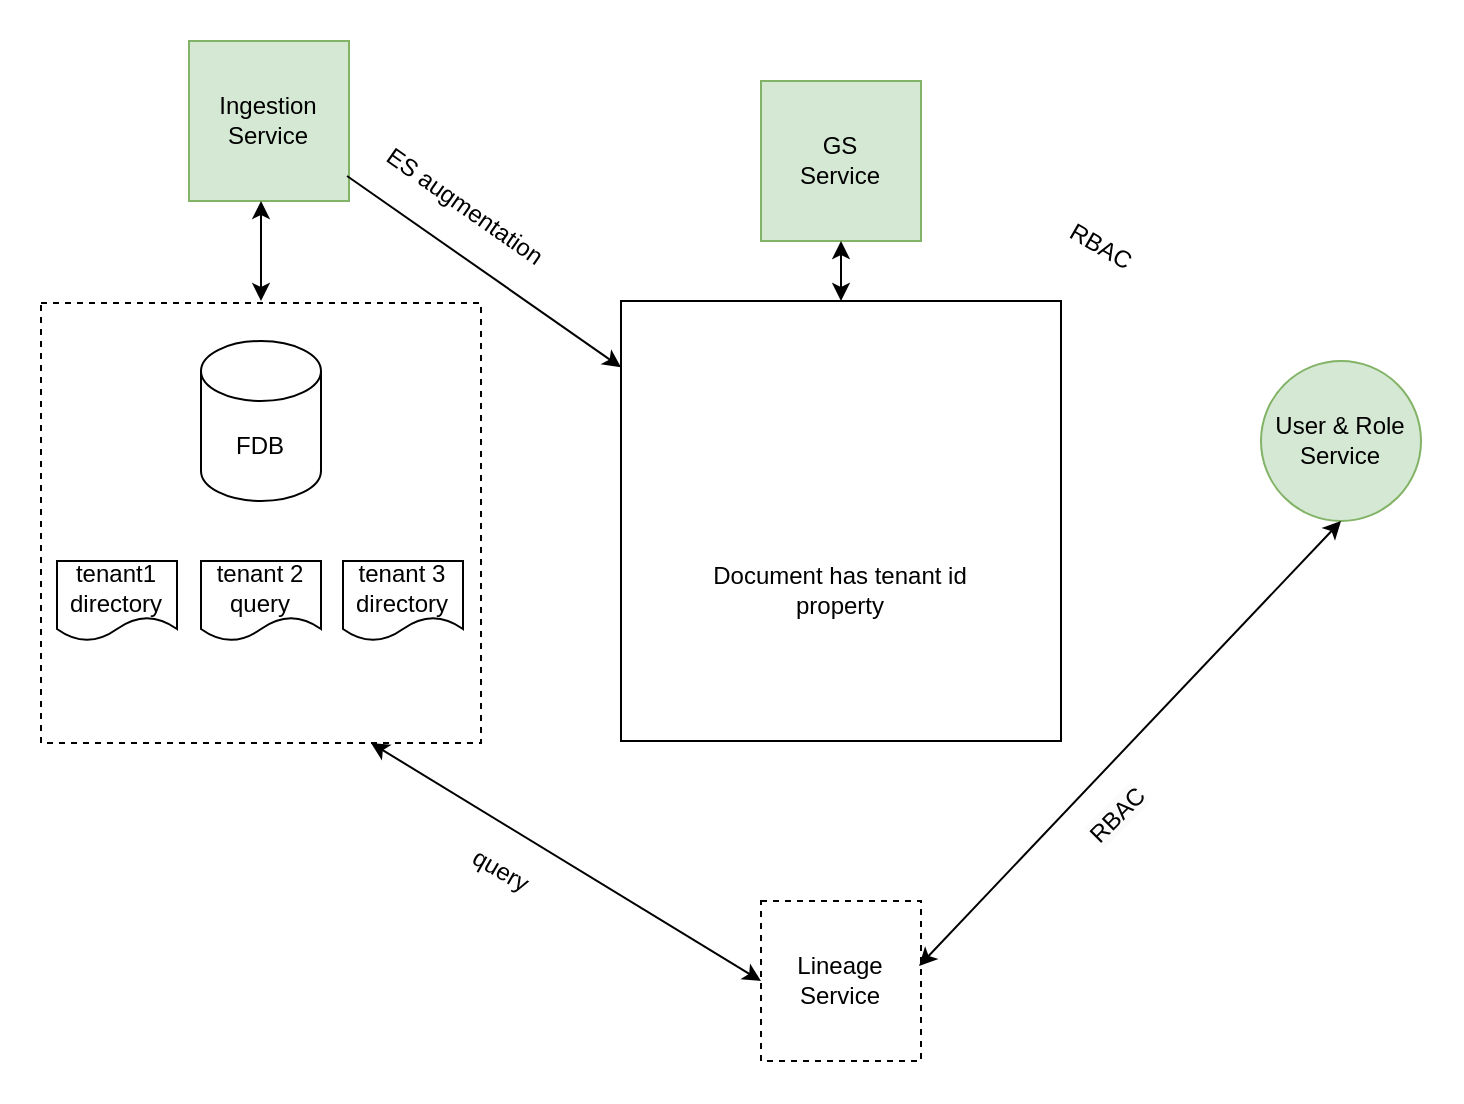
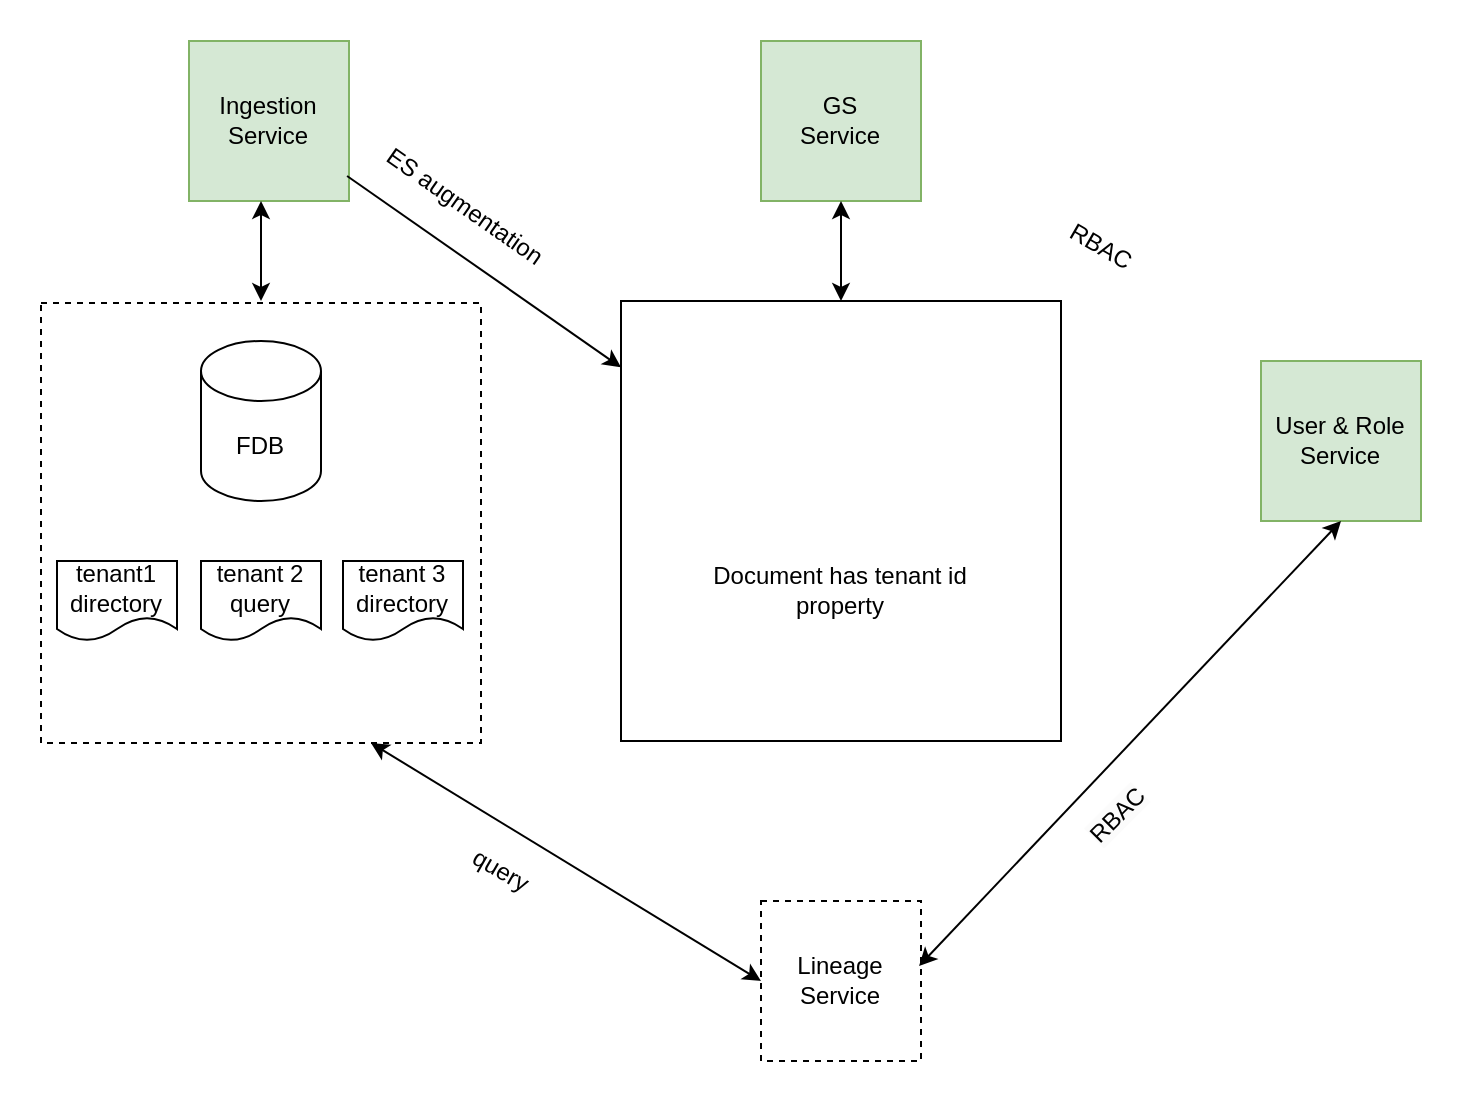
node "GS Service": moved (841, 161) -> (841, 121)
node "User & Role Service": shape ellipse -> rectangle
